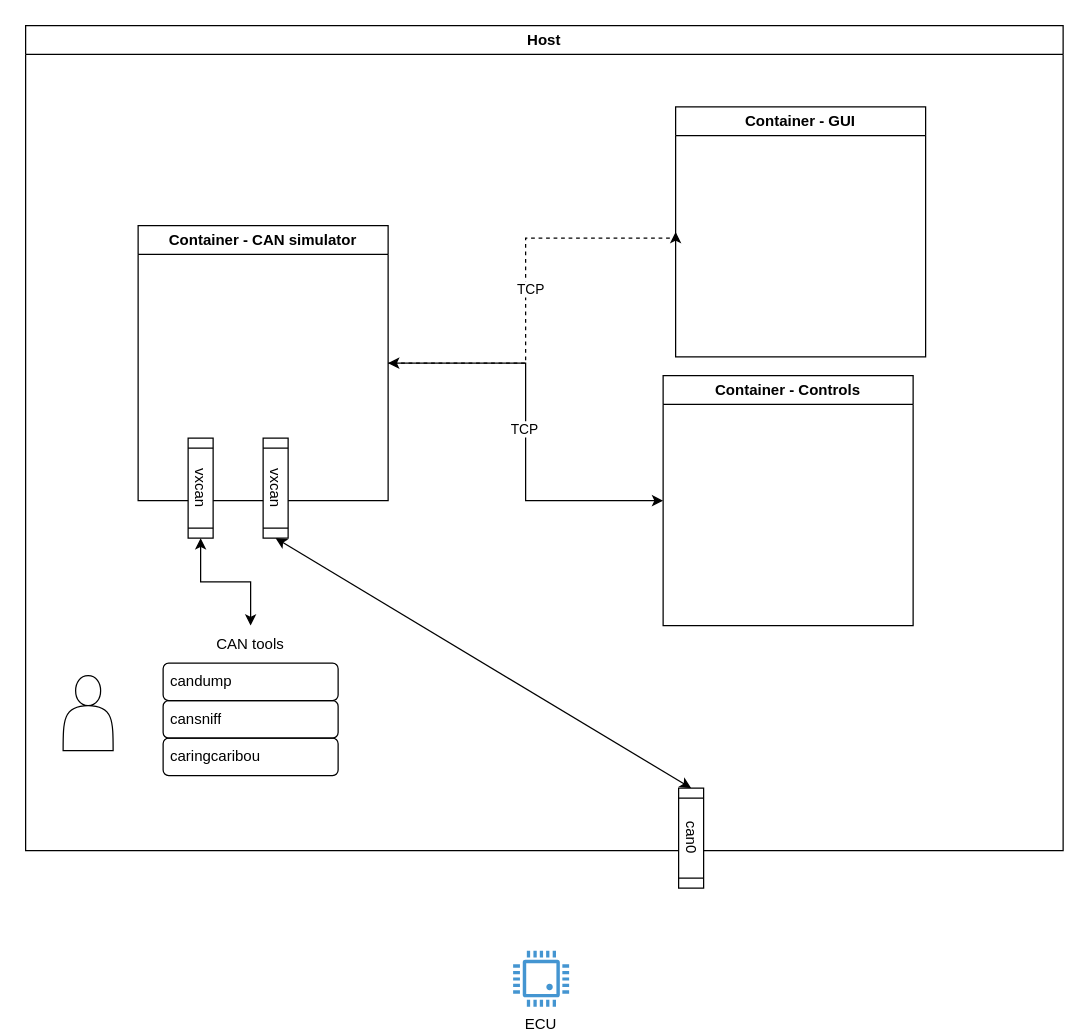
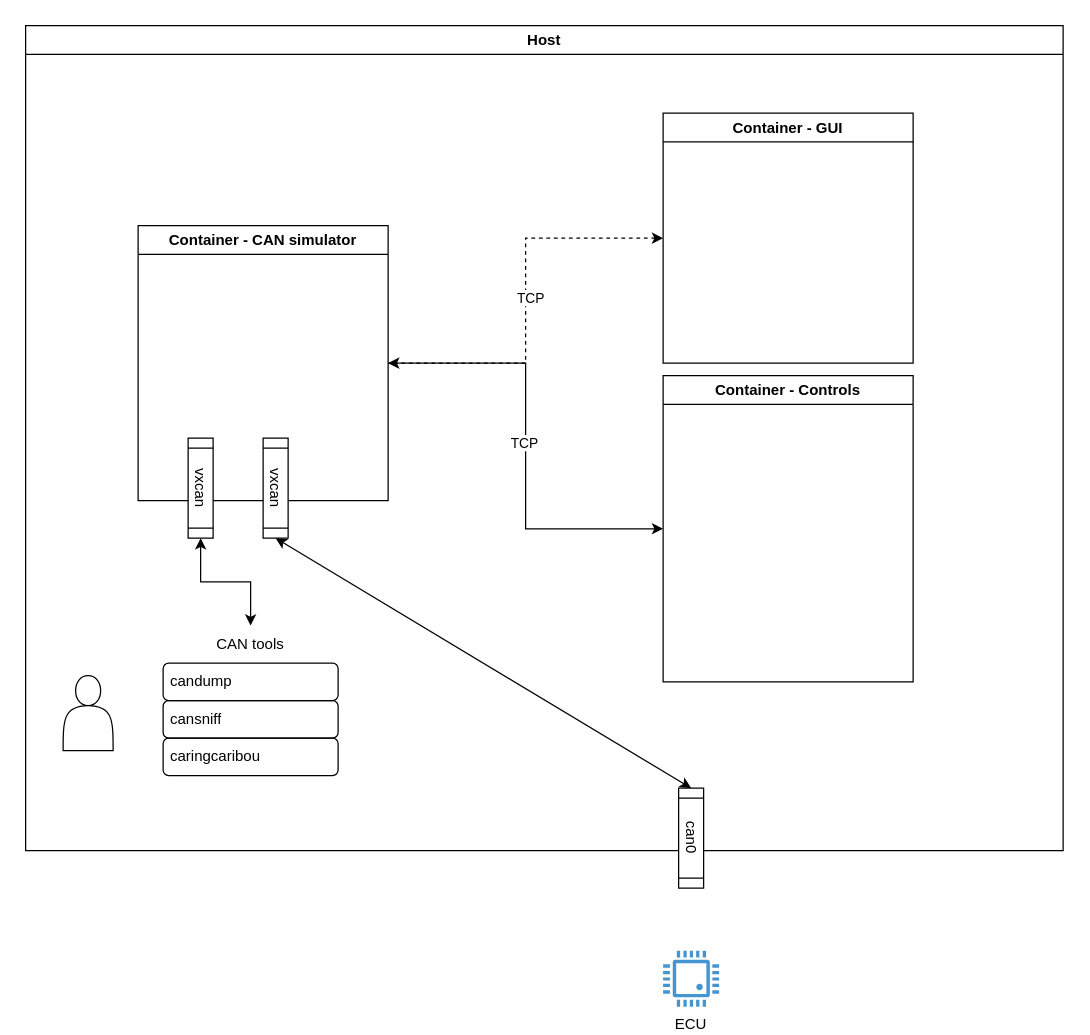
node "Container - GUI": moved (801, 232) -> (788, 238)
node "Container - Controls": size 250x250 -> 250x306
node "ECU": moved (541, 979) -> (691, 979)
